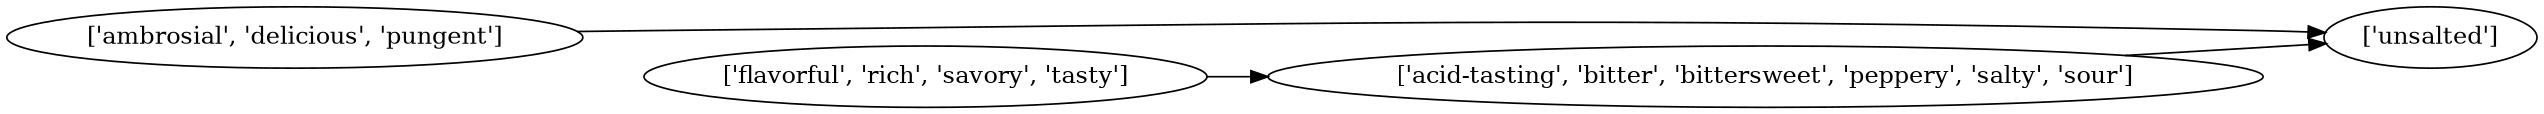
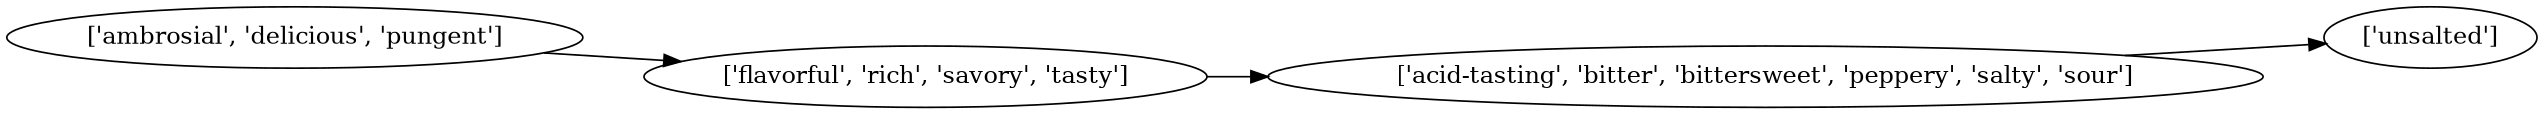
edge "['ambrosial', 'delicious', 'pungent']" -> "['unsalted']": now "['ambrosial', 'delicious', 'pungent']" -> "['flavorful', 'rich', 'savory', 'tasty']"
